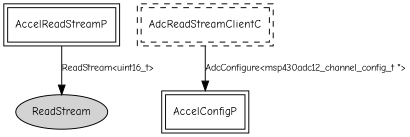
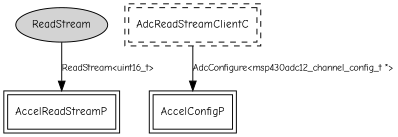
edge "AccelReadStreamP" -> "ReadStream": reversed
